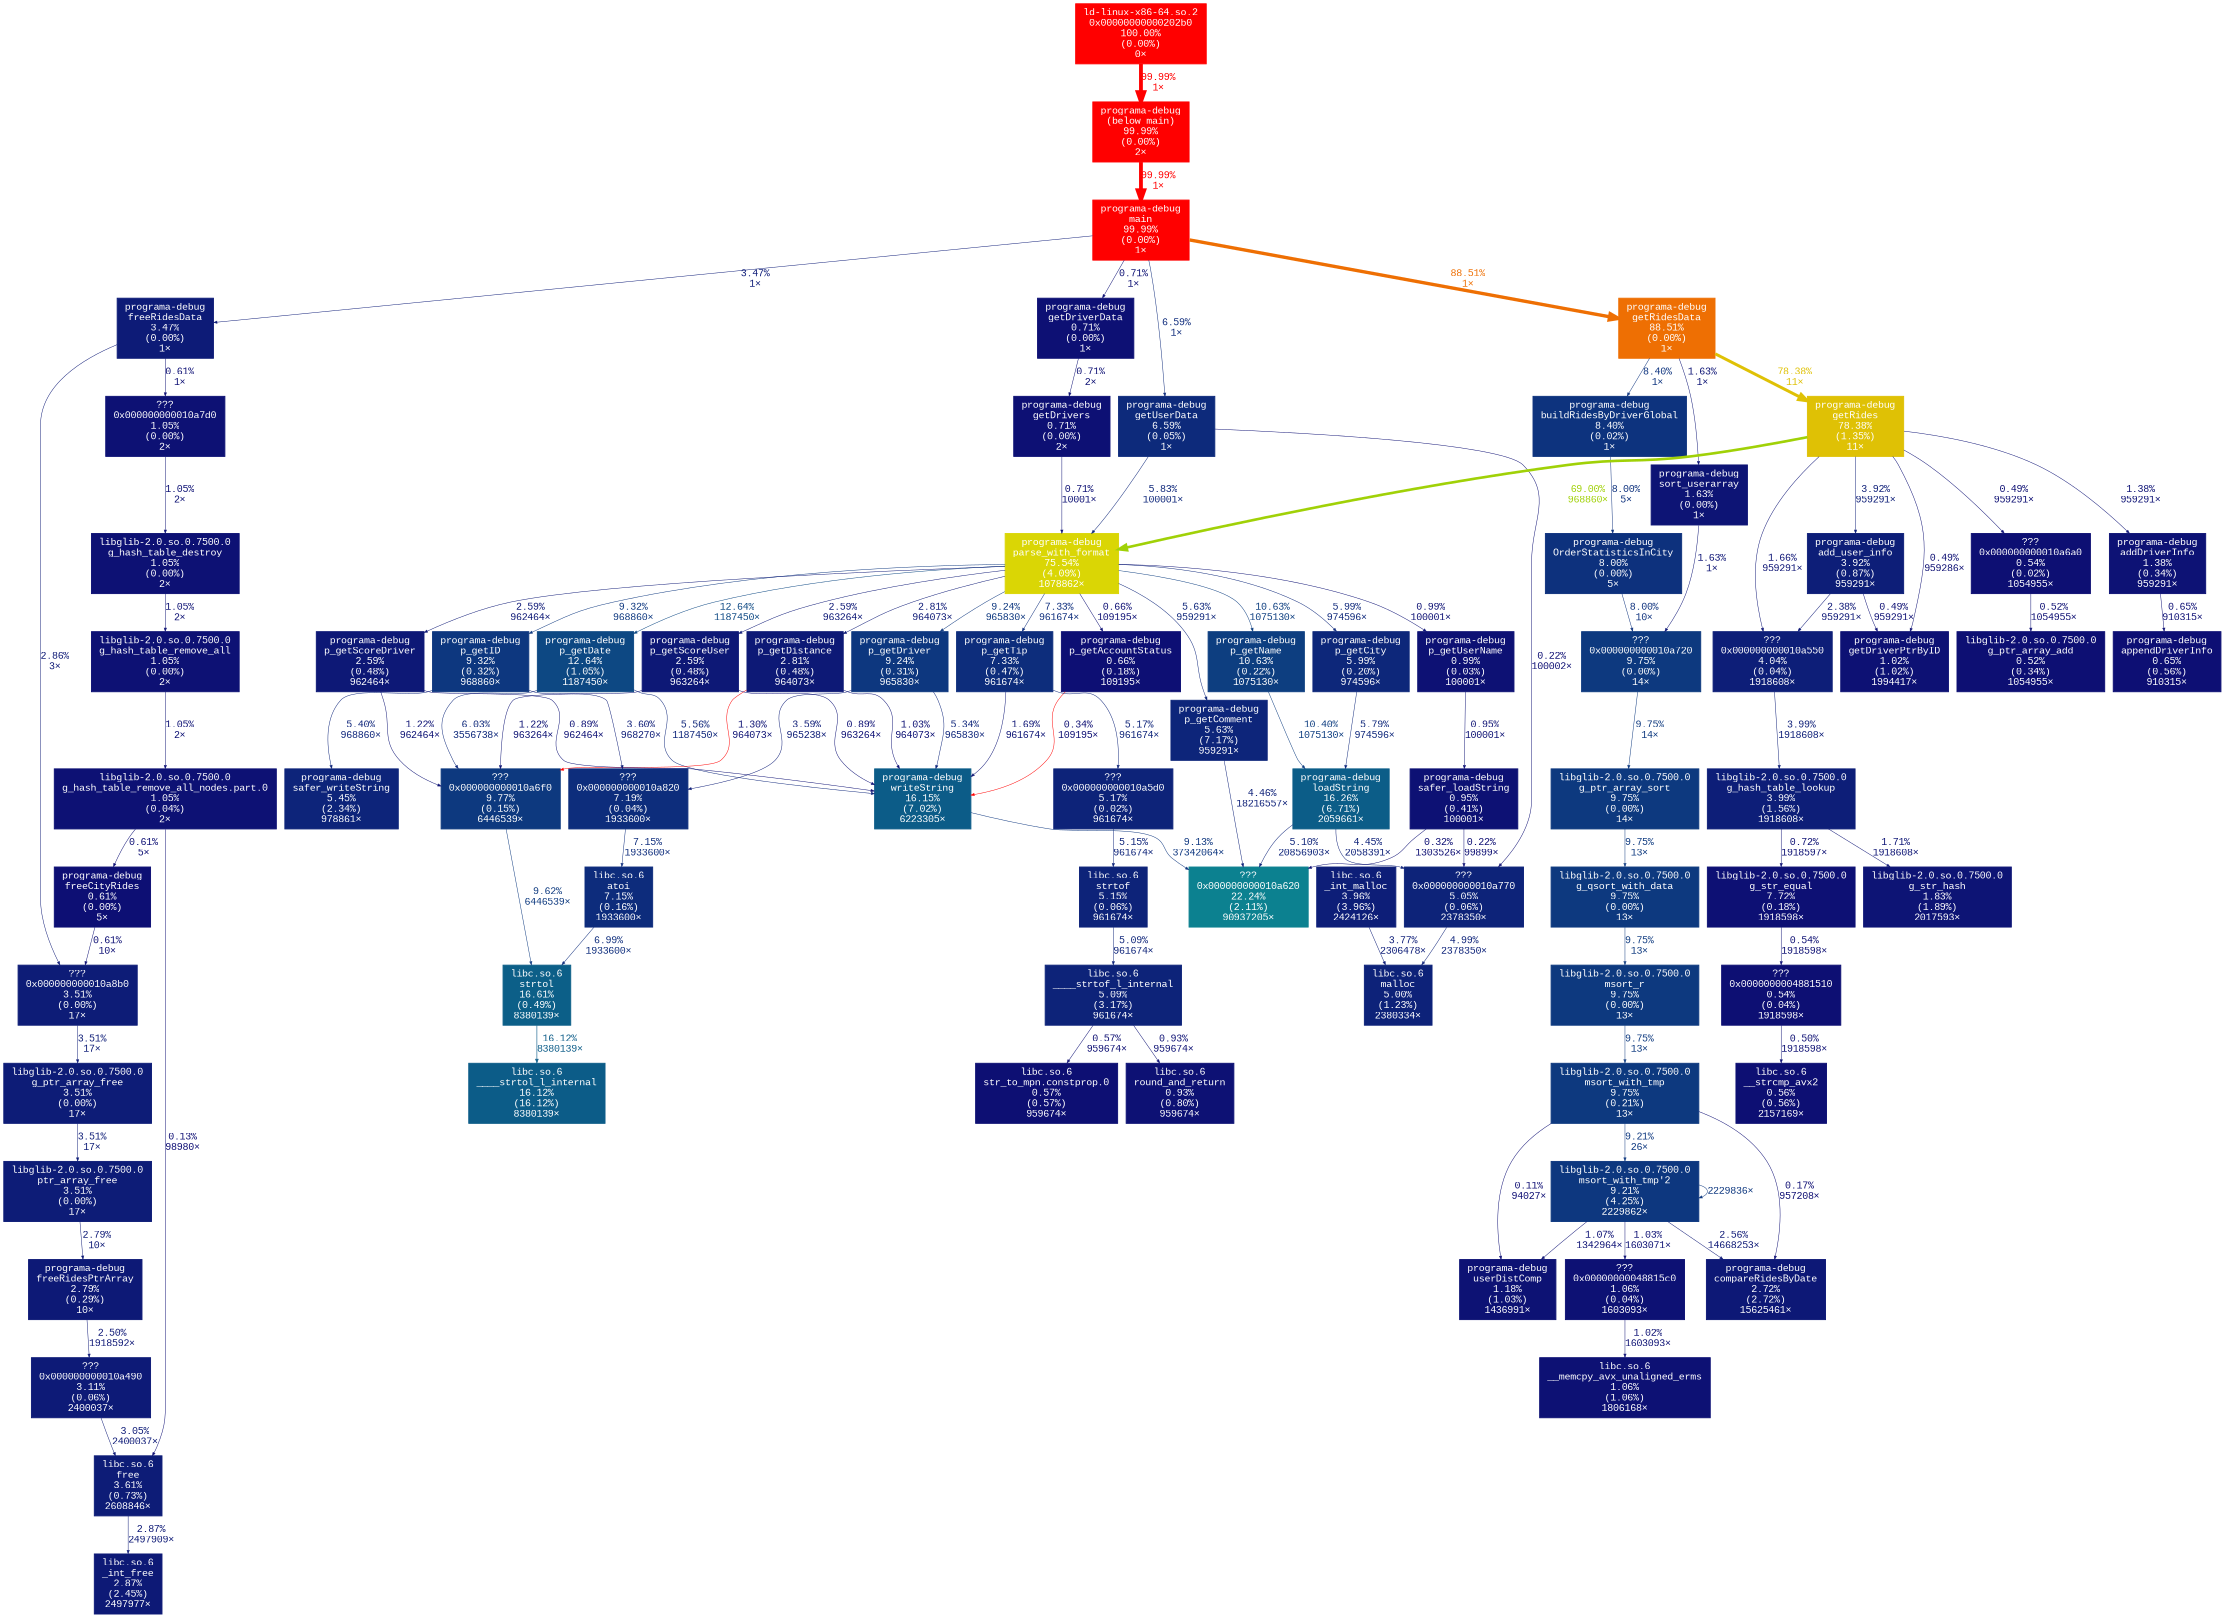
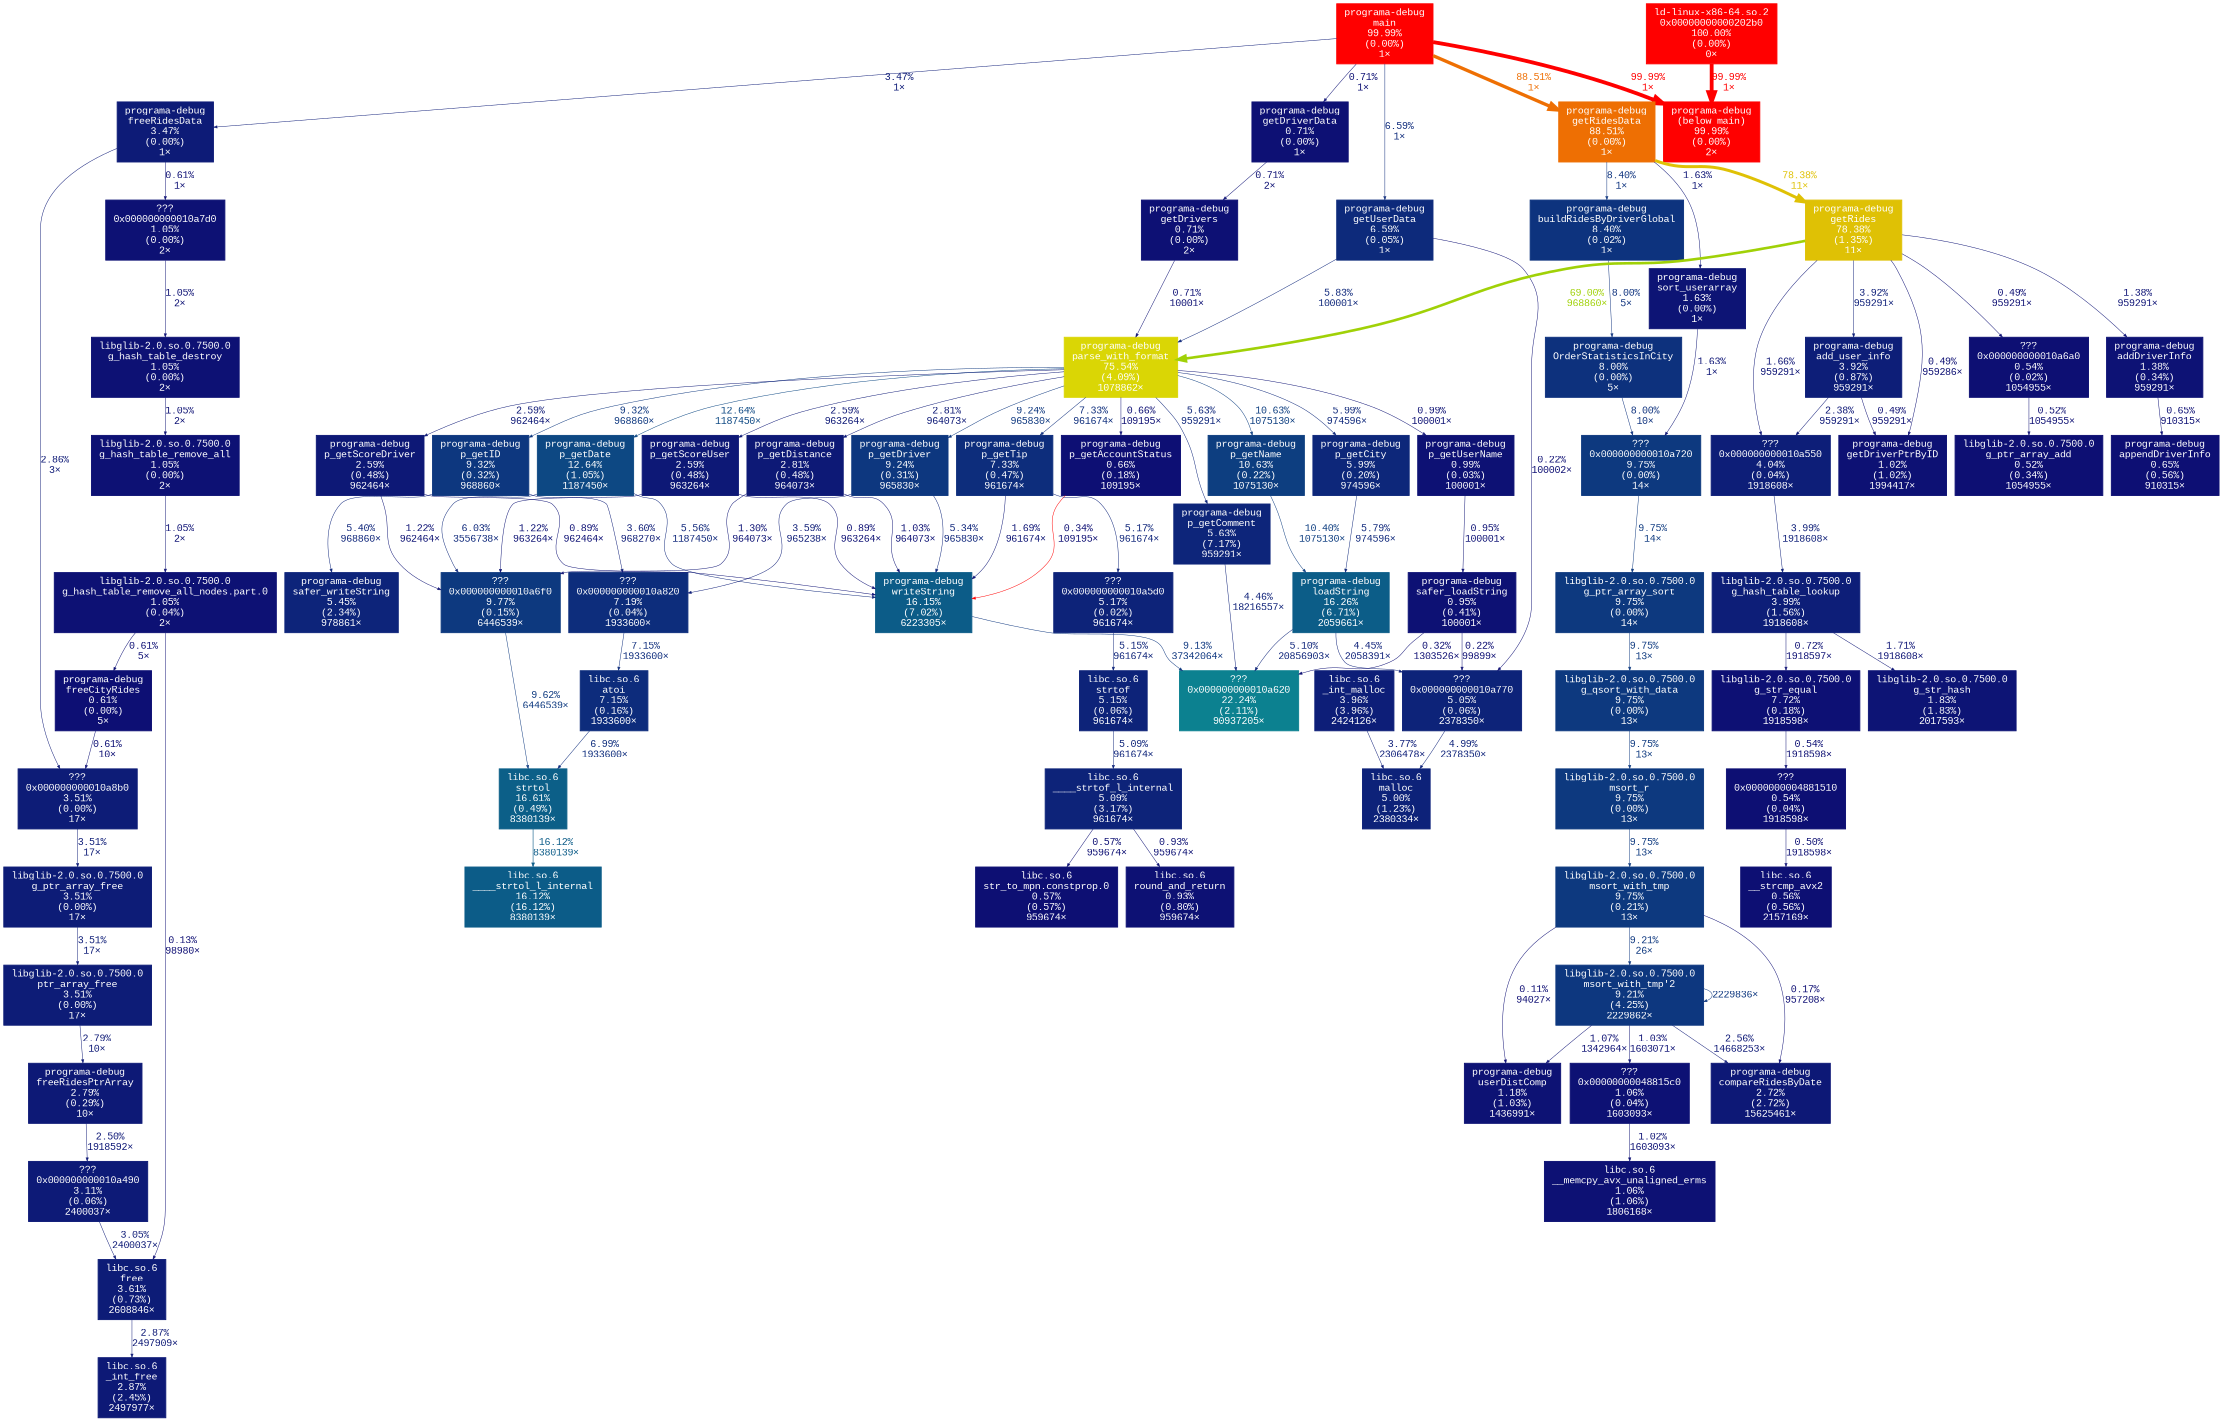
edge "programa-debug (below main) 99.99% (0.00%) 2×" -> "programa-debug main 99.99% (0.00%) 1×": reversed
edge "programa-debug p_getDistance 2.81% (0.48%) 964073×" -> "??? 0x000000000010a6f0 9.77% (0.15%) 6446539×": color #ff0000 -> #0d1274
node "libglib-2.0.so.0.7500.0 g_str_hash 1.83% (1.89%) 2017593×": label "libglib-2.0.so.0.7500.0 g_str_hash 1.83% (1.89%) 2017593×" -> "libglib-2.0.so.0.7500.0 g_str_hash 1.83% (1.83%) 2017593×"
